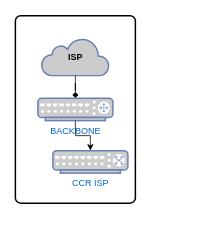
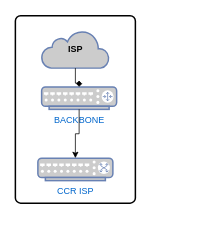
node "ISP": moved (75, 57) -> (75, 49)
node "BACKBONE": moved (75, 109) -> (79, 98)
node "CCR ISP": moved (90, 162) -> (75, 169)
